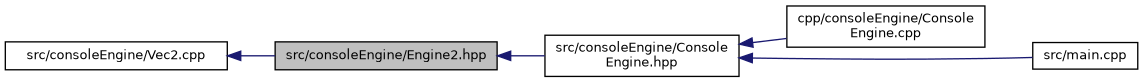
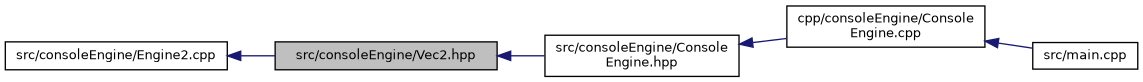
node "src/consoleEngine/Vec2.cpp": label "src/consoleEngine/Vec2.cpp" -> "src/consoleEngine/Engine2.cpp"
node "src/consoleEngine/Engine2.hpp": label "src/consoleEngine/Engine2.hpp" -> "src/consoleEngine/Vec2.hpp"
edge "src/main.cpp" -> "src/consoleEngine/Console Engine.hpp": now "src/main.cpp" -> "cpp/consoleEngine/Console Engine.cpp"
